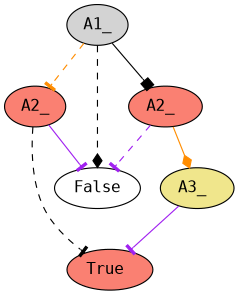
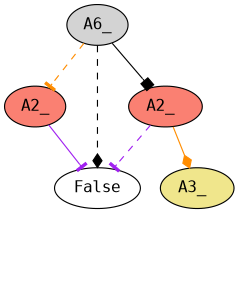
node "A1_": label "A1_" -> "A6_"
node "True": removed
